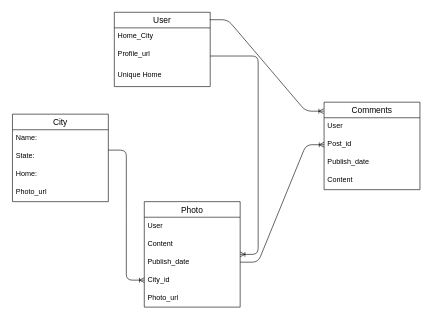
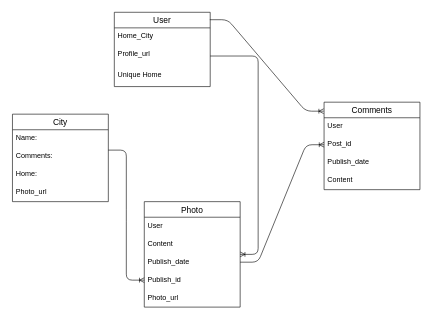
node "State:": label "State:" -> "Comments:"
node "City_id": label "City_id" -> "Publish_id"
